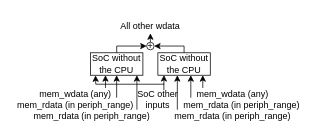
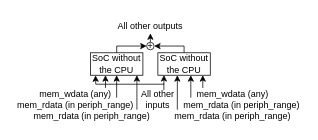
node "All other wdata": label "All other wdata" -> "All other outputs"
node "SoC other inputs": label "SoC other inputs" -> "All other inputs"
